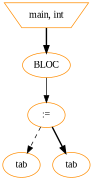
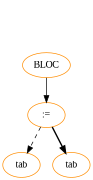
node "main, int": removed
